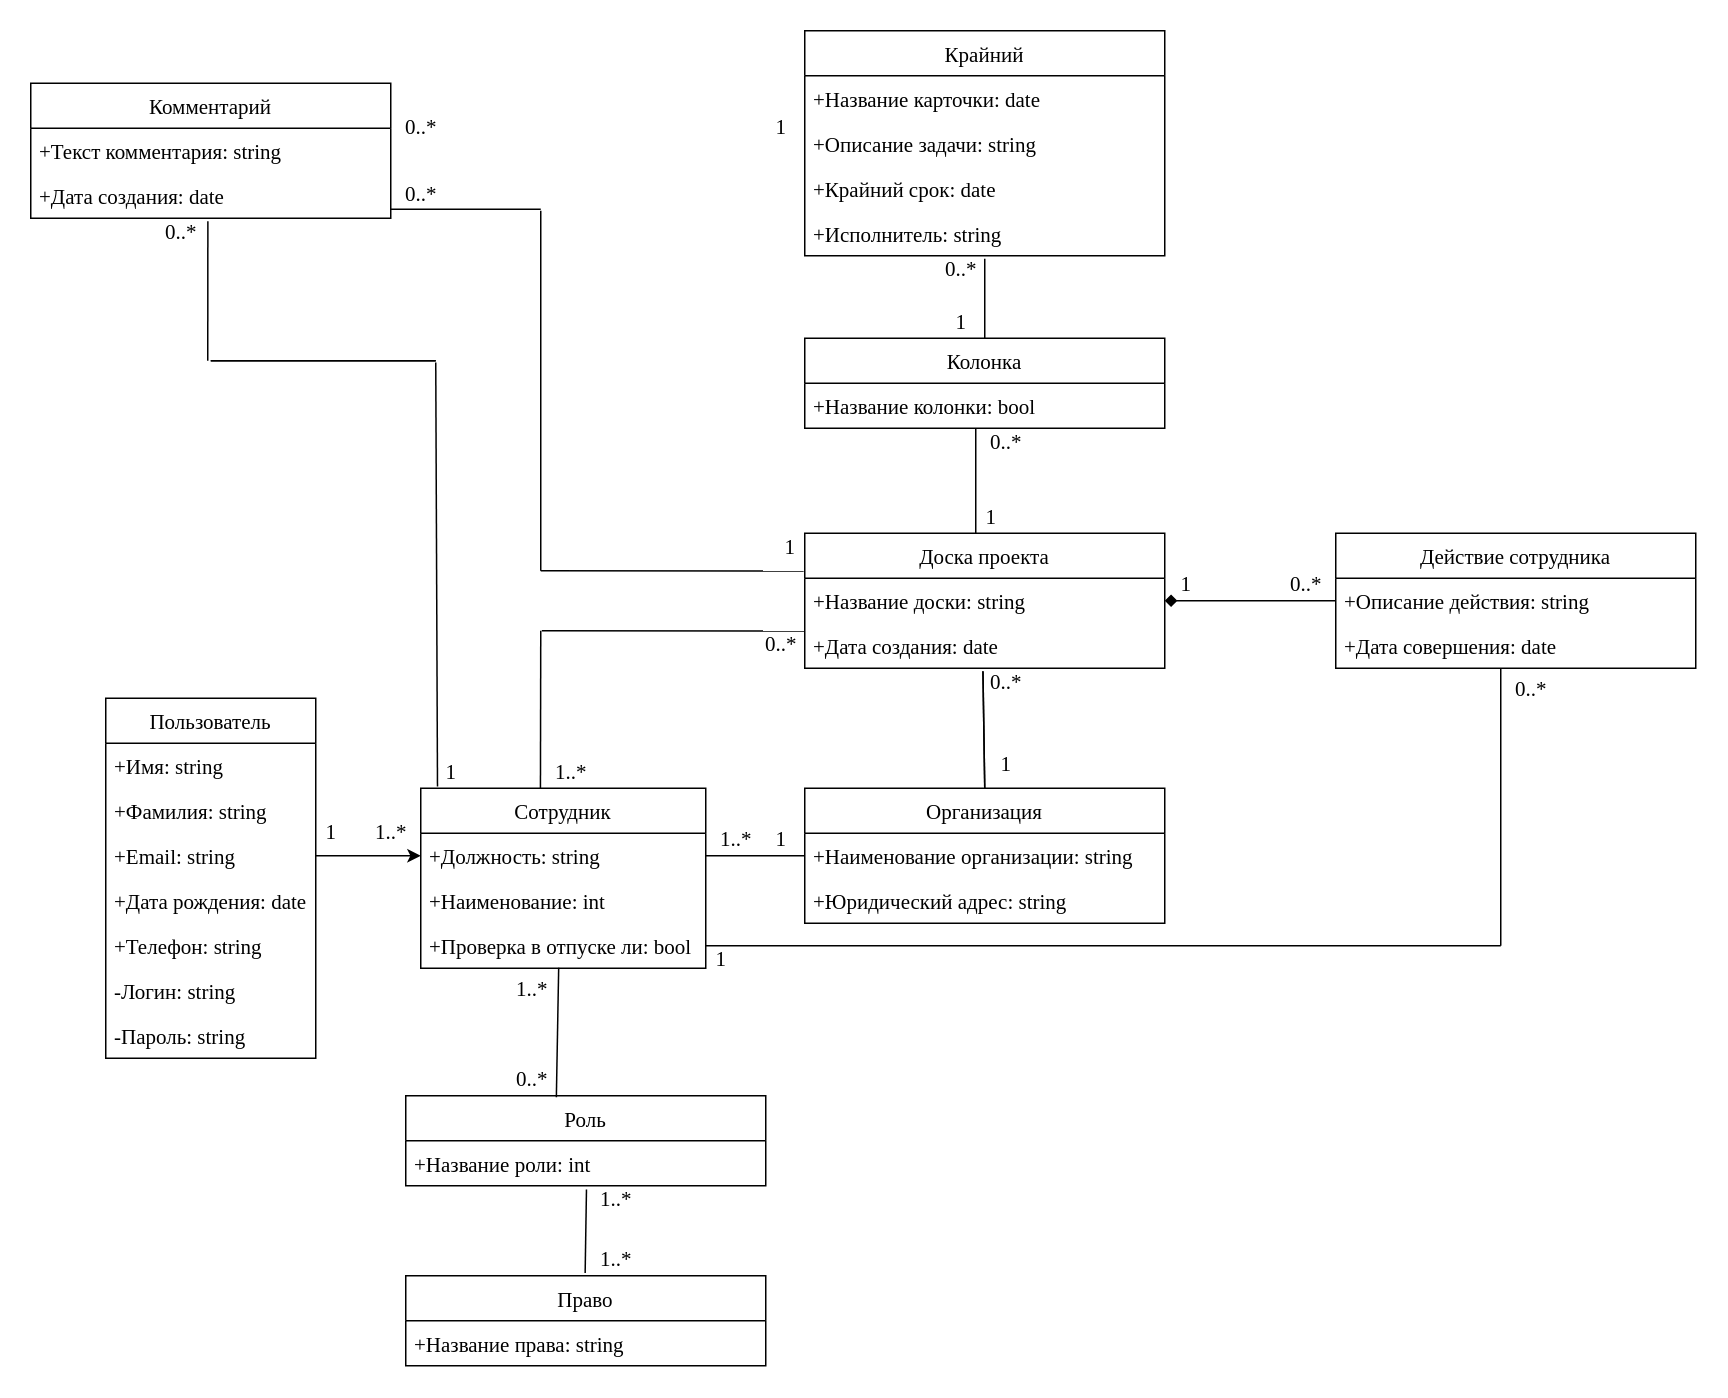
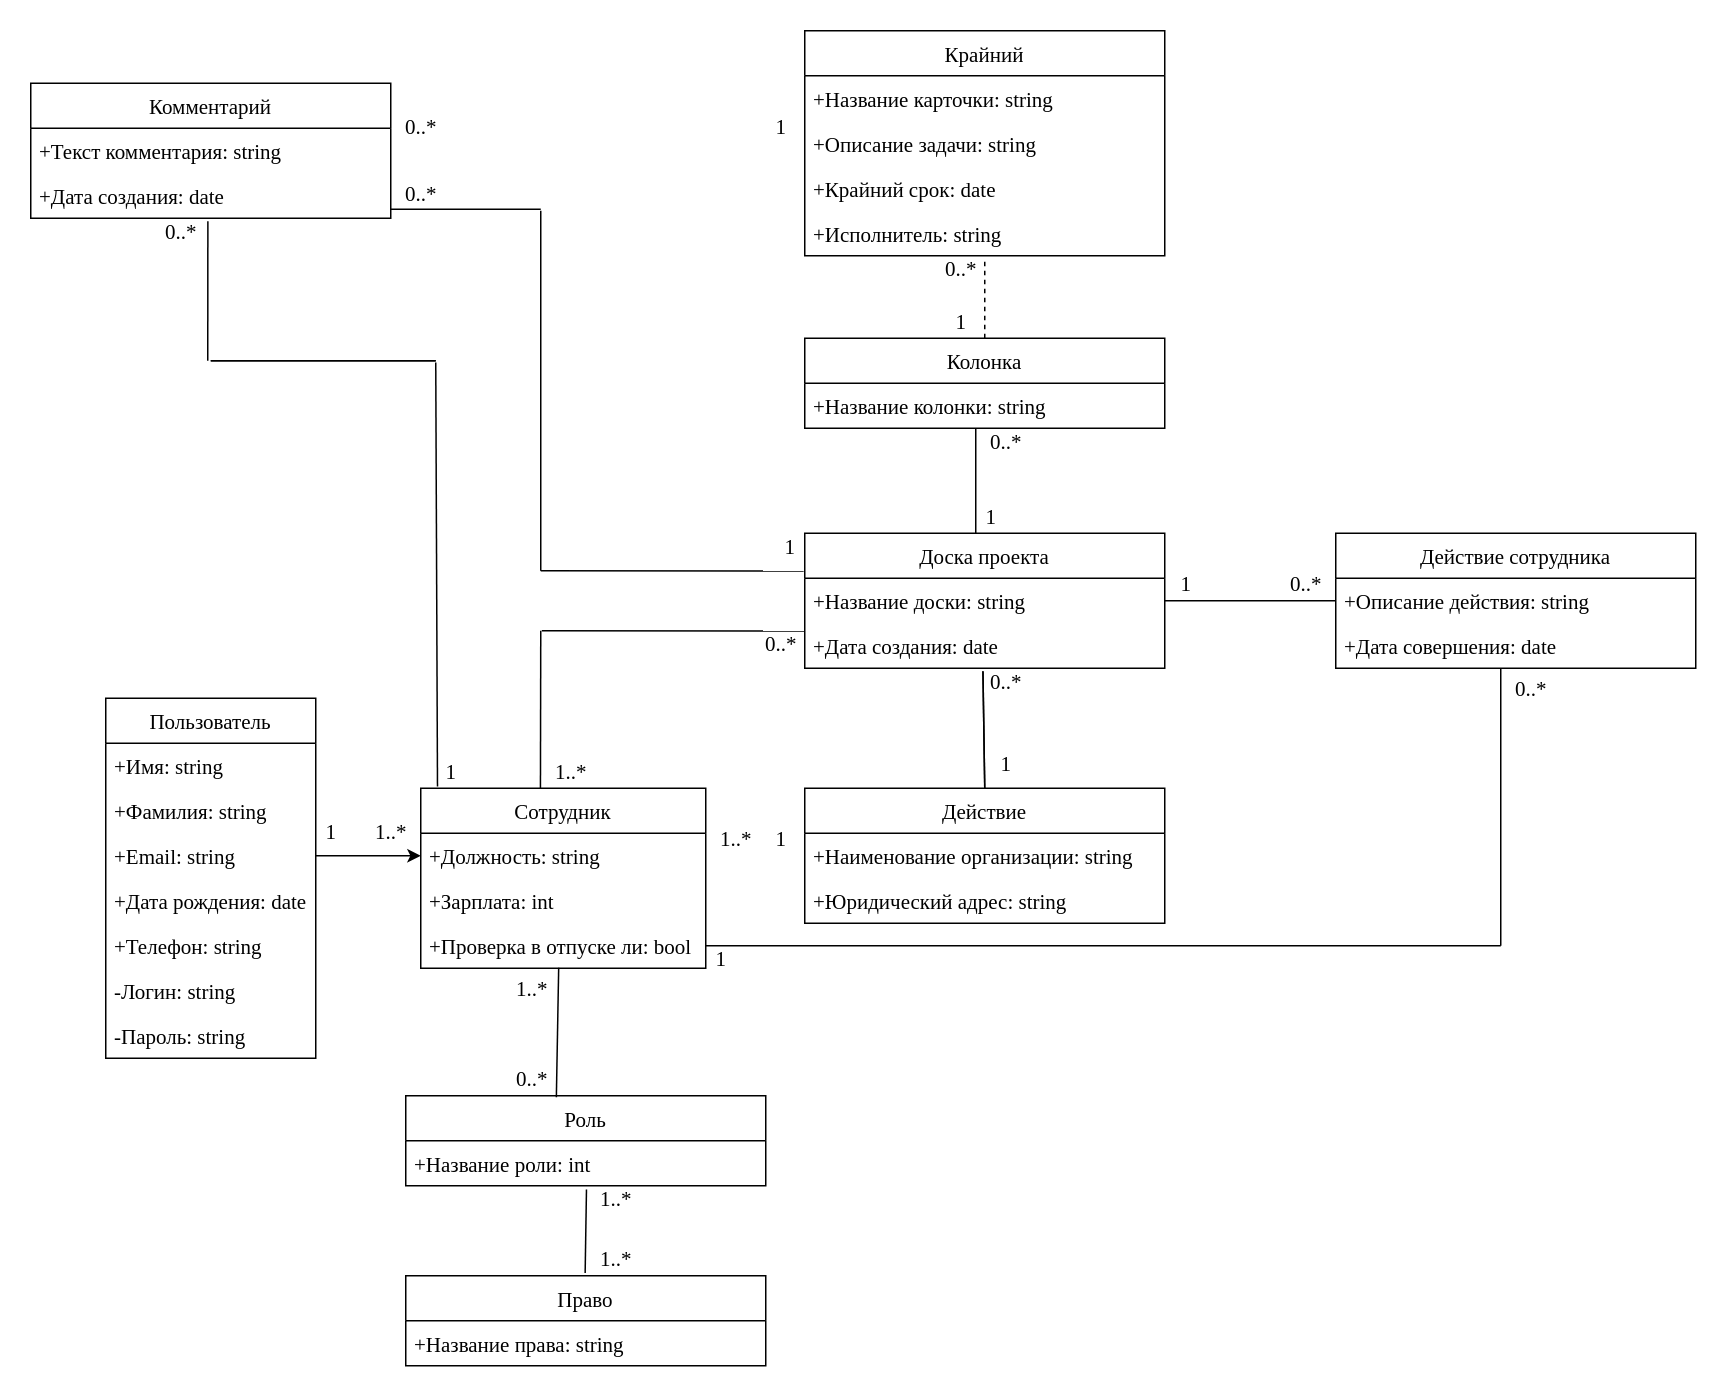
node "+Название карточки: date": label "+Название карточки: date" -> "+Название карточки: string"
edge "+Исполнитель: string" -- "Колонка": style solid -> dashed
node "+Название колонки: bool": label "+Название колонки: bool" -> "+Название колонки: string"
edge "+Описание действия: string" -> "+Название доски: string": arrowhead diamond -> none
node "Организация": label "Организация" -> "Действие"
edge "+Должность: string" -- "+Наименование организации: string": removed
node "+Наименование: int": label "+Наименование: int" -> "+Зарплата: int"
